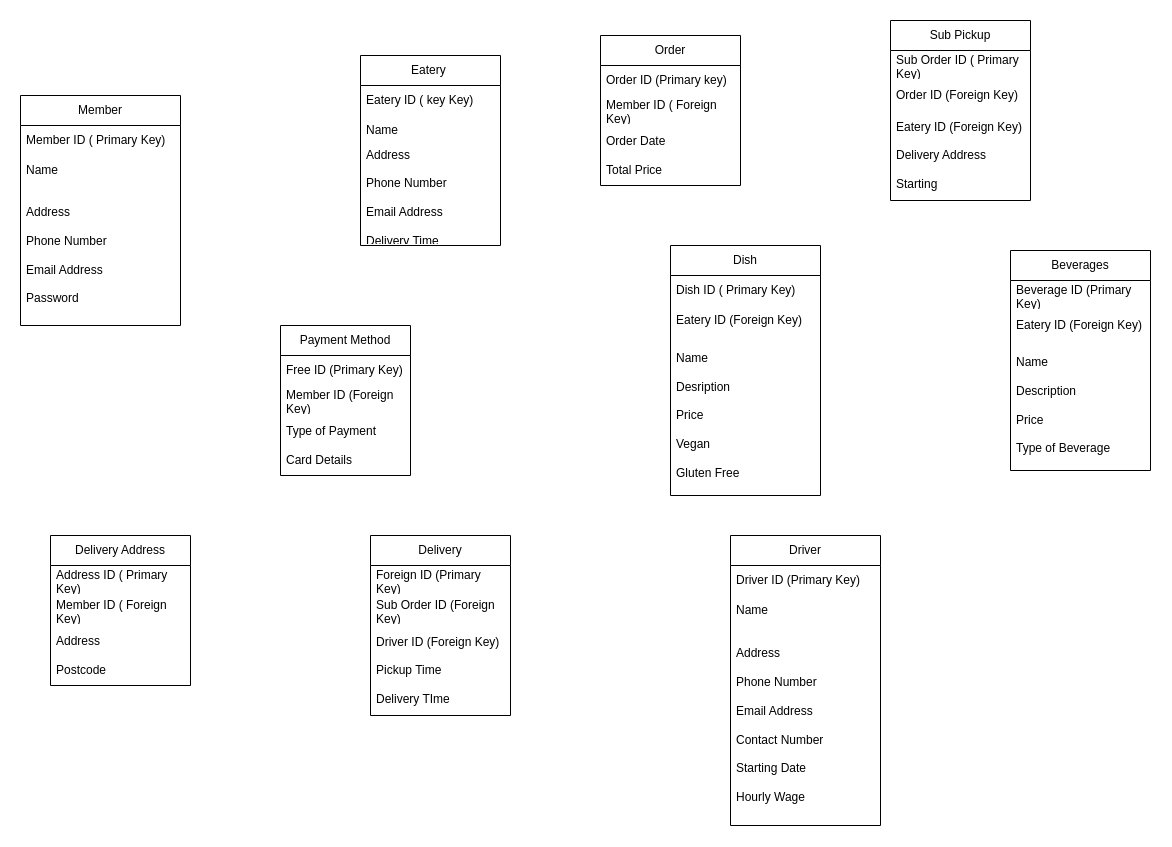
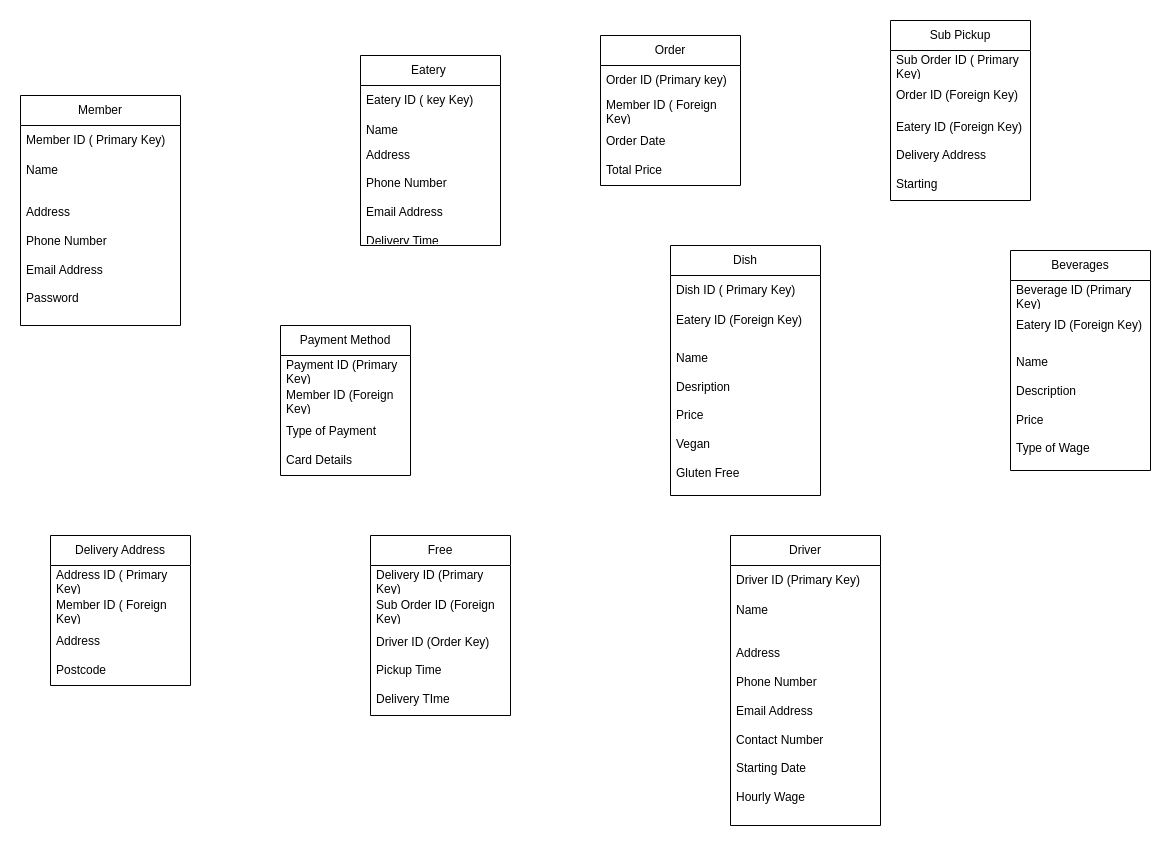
node "Free ID (Primary Key)": label "Free ID (Primary Key)" -> "Payment ID (Primary Key)"
node "Name Description Price Type of Beverage": label "Name Description Price Type of Beverage" -> "Name Description Price Type of Wage"
node "Delivery": label "Delivery" -> "Free"
node "Foreign ID (Primary Key)": label "Foreign ID (Primary Key)" -> "Delivery ID (Primary Key)"
node "Driver ID (Foreign Key) Pickup Time Delivery TIme": label "Driver ID (Foreign Key) Pickup Time Delivery TIme" -> "Driver ID (Order Key) Pickup Time Delivery TIme"
